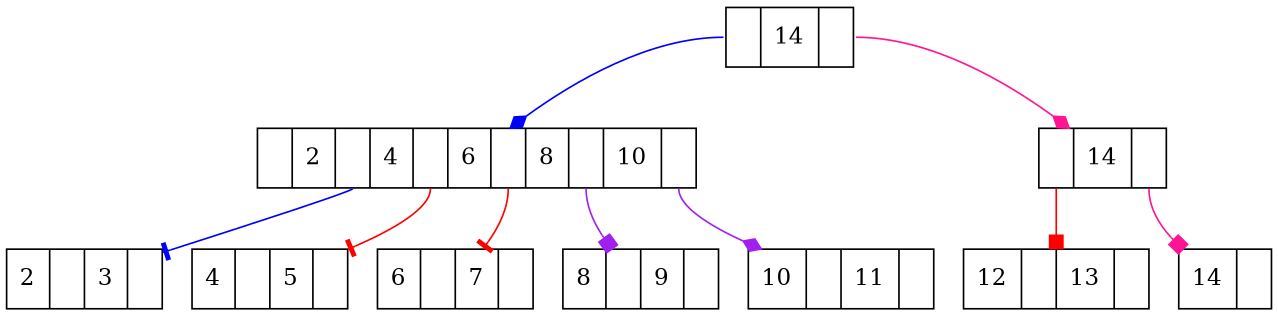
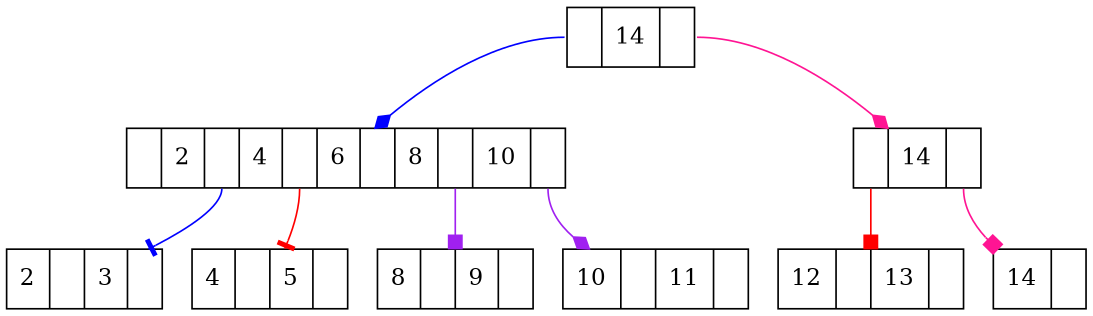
node "6": removed
